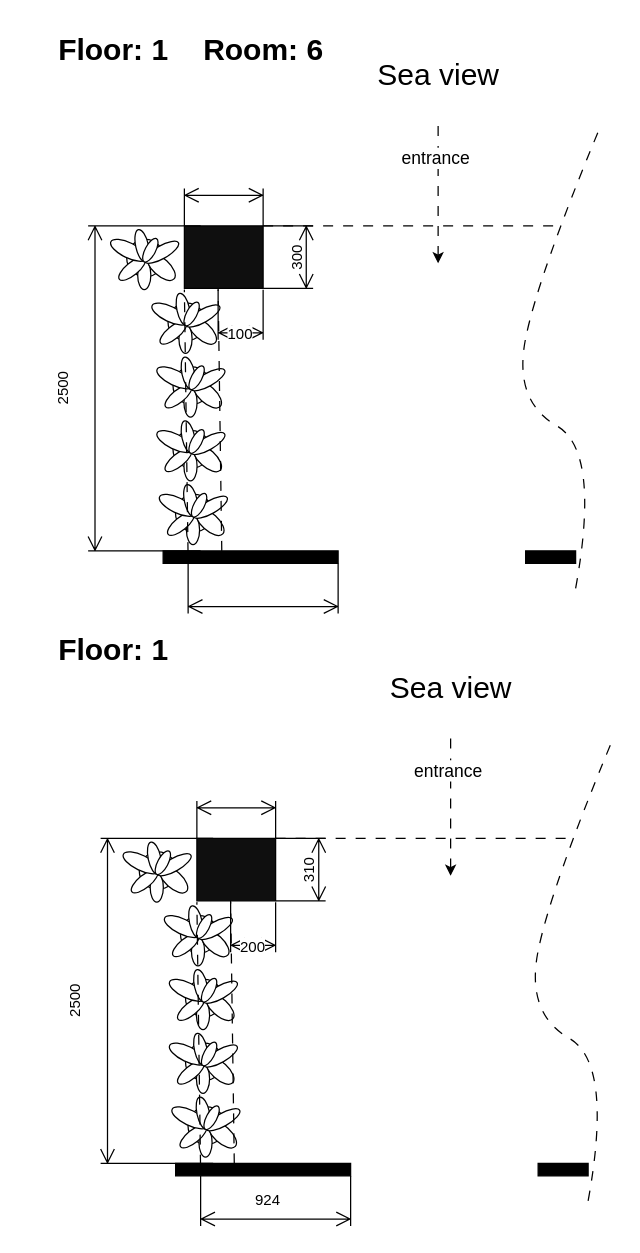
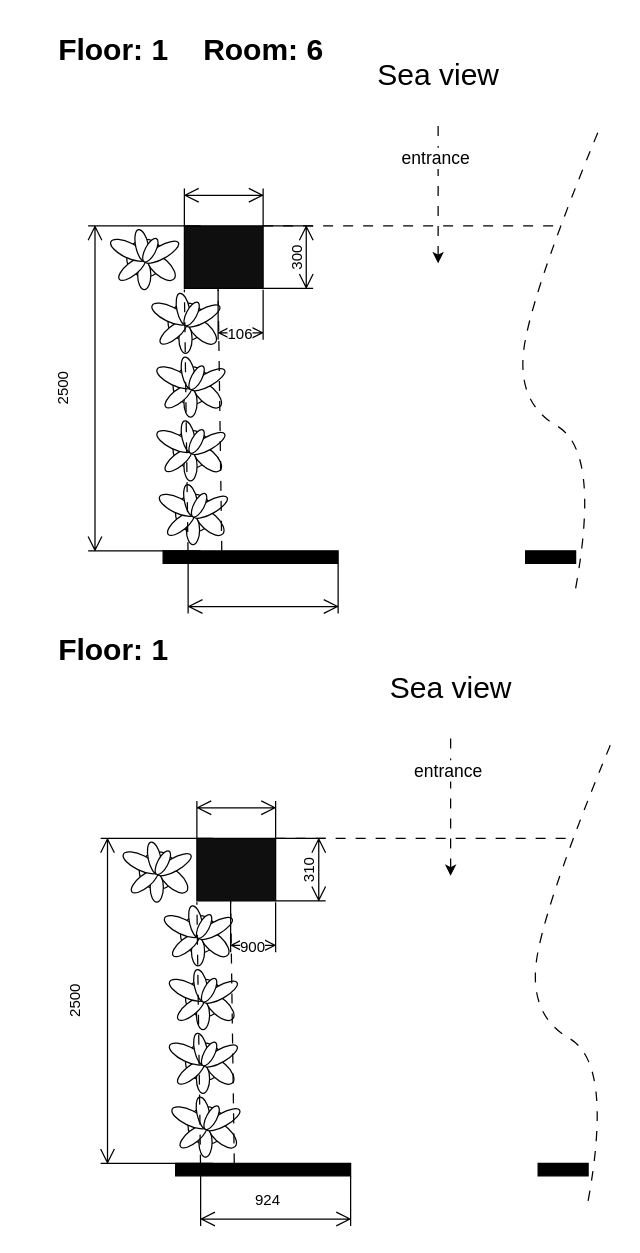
node "100": label "100" -> "106"
node "200": label "200" -> "900"
